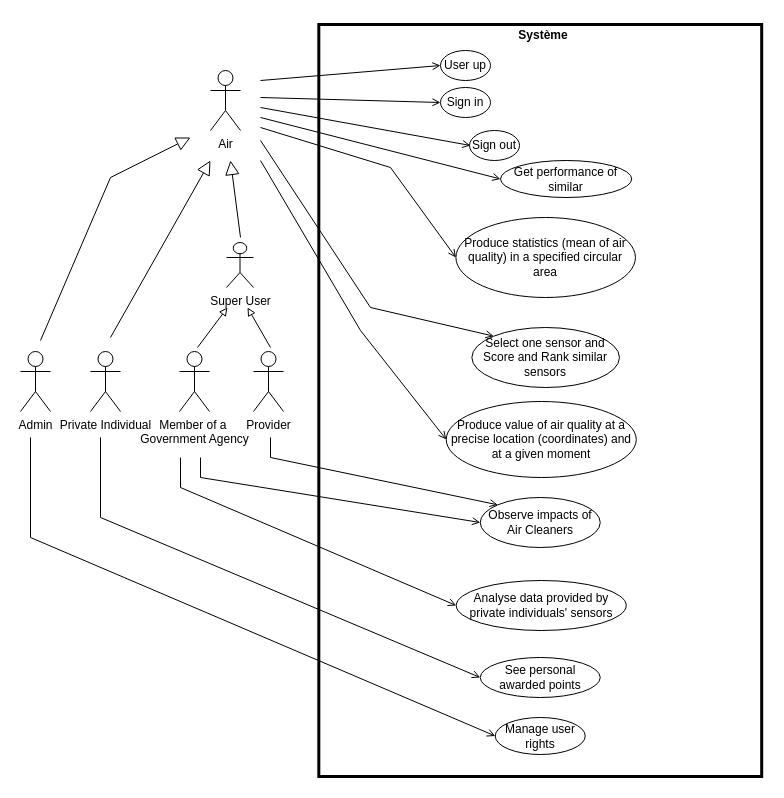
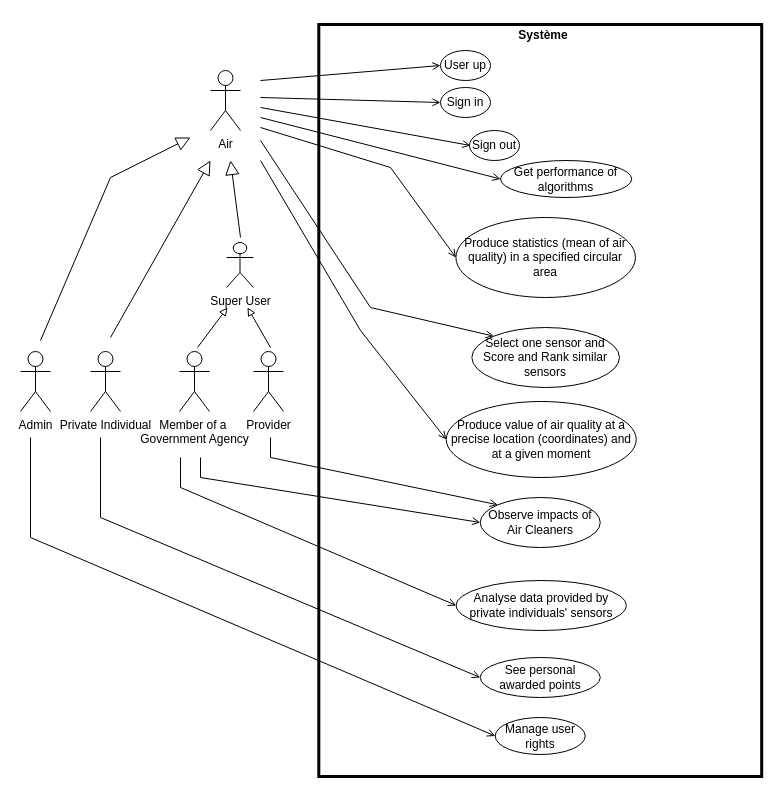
node "Get performance of similar": label "Get performance of similar" -> "Get performance of algorithms"
